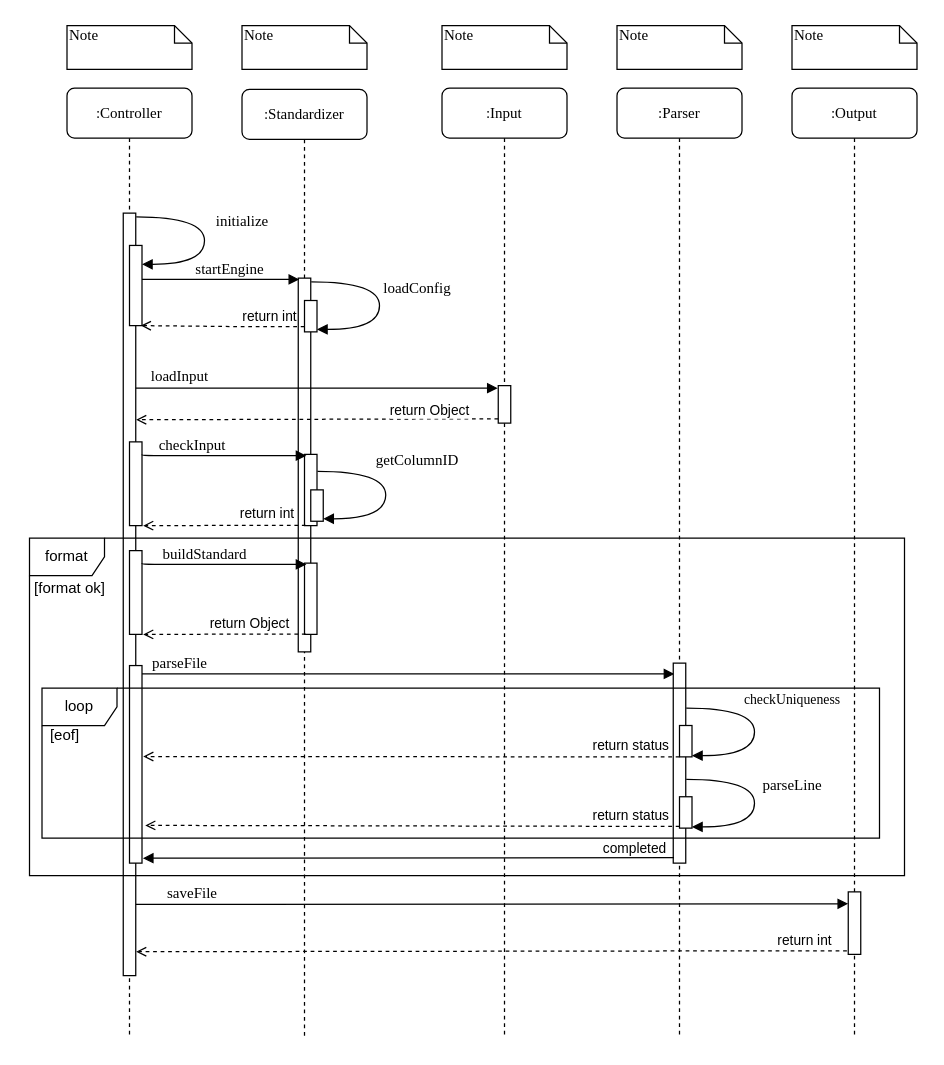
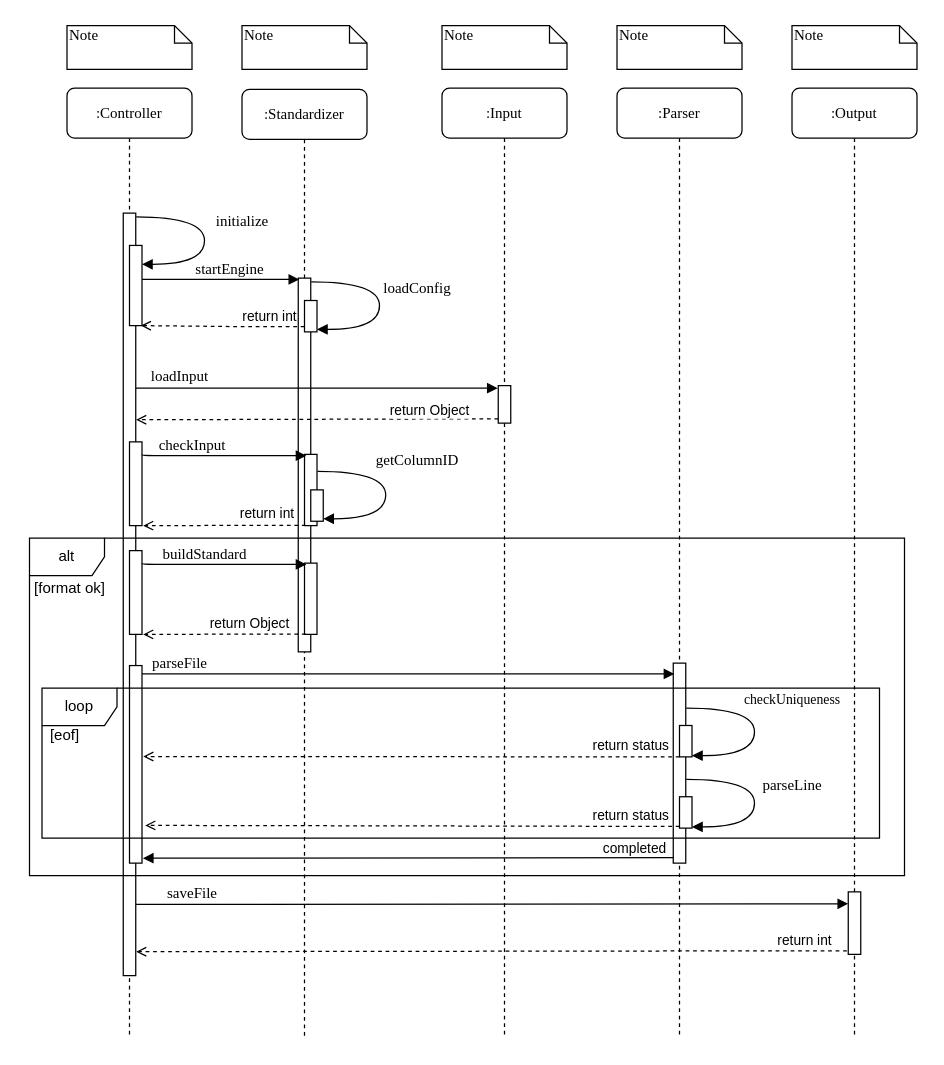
node "format": label "format" -> "alt"
